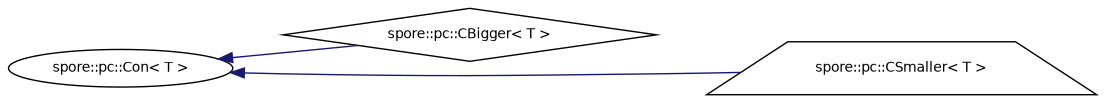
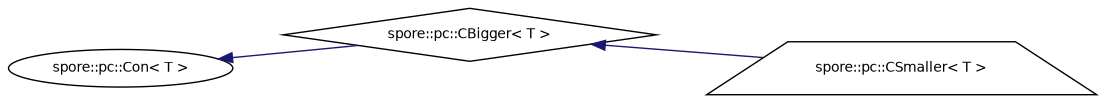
edge "spore::pc::CSmaller< T >" -> "spore::pc::Con< T >": now "spore::pc::CSmaller< T >" -> "spore::pc::CBigger< T >"
